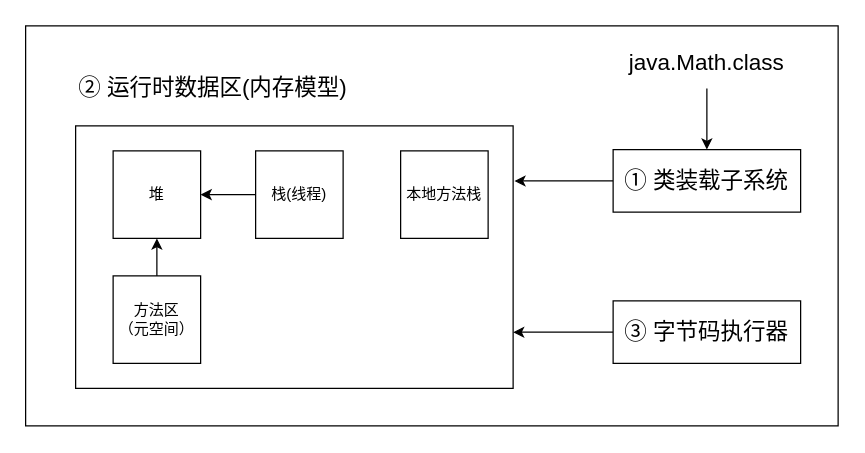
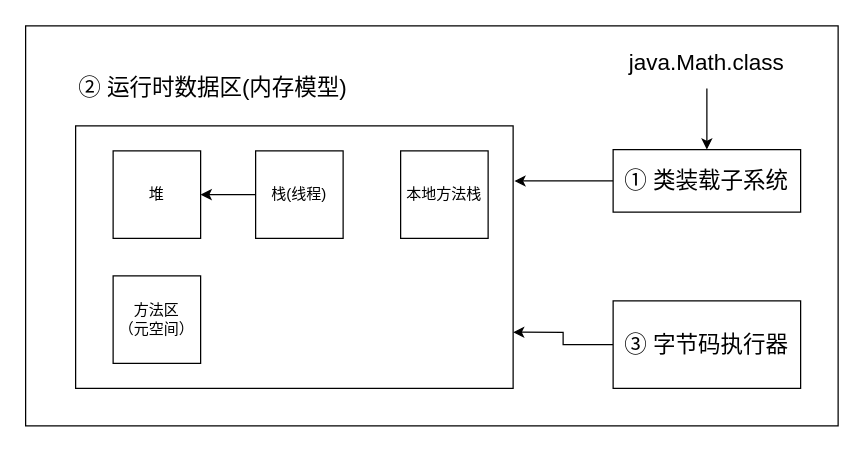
edge "方法区 （元空间）" -> "堆": removed
node "③ 字节码执行器": size 188x63 -> 188x88
